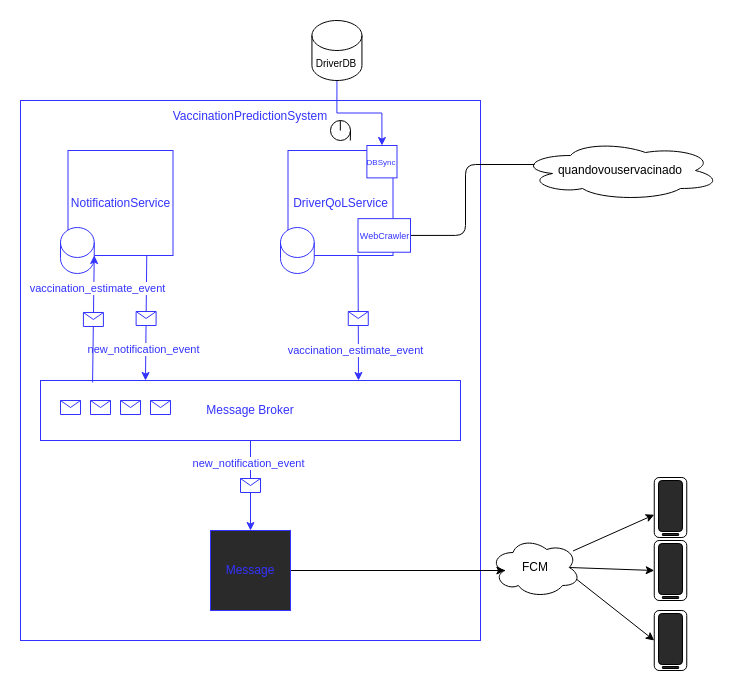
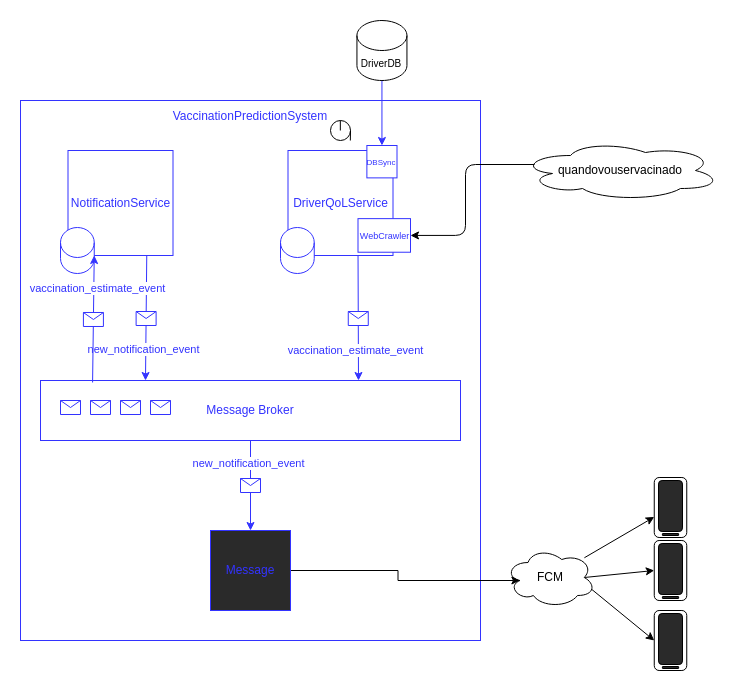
node "DriverDB": moved (337, 51) -> (382, 51)
edge "quandovouservacinado" -- "WebCrawler": arrowhead none -> classic
node "FCM": moved (536, 568) -> (551, 578)
